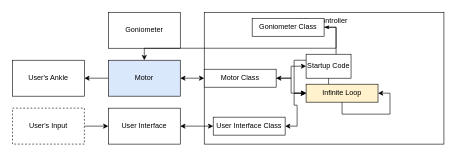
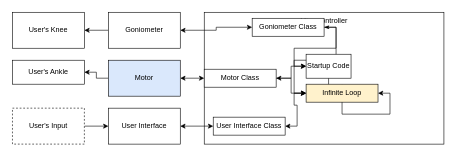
edge "Goniometer Class" -- "Goniometer": added
node "User's Knee": added
edge "Goniometer" -> "User's Knee": added
edge "Goniometer Class" -> "Motor": now "Goniometer Class" -> "Startup Code"
node "User's Ankle": size 72x36 -> 72x24
